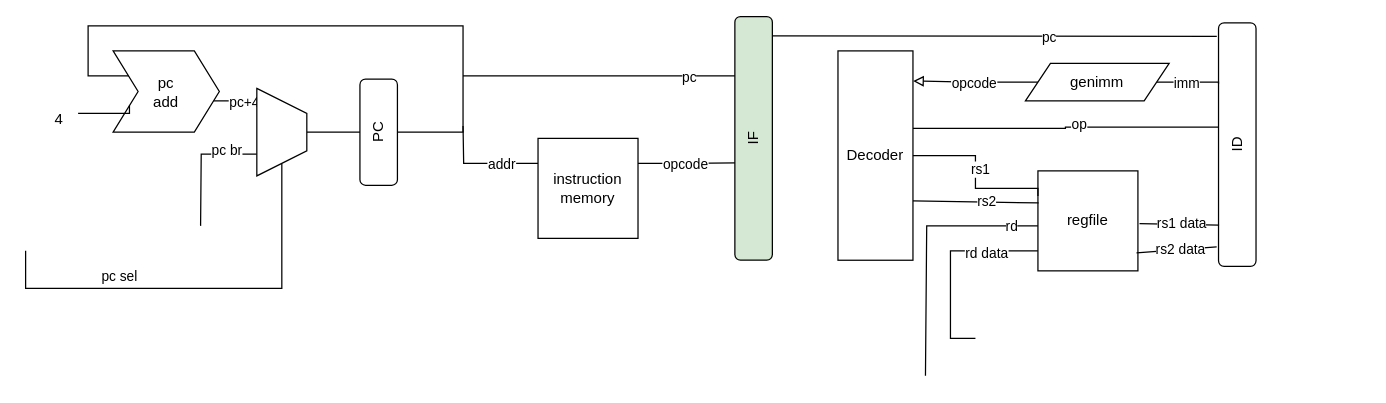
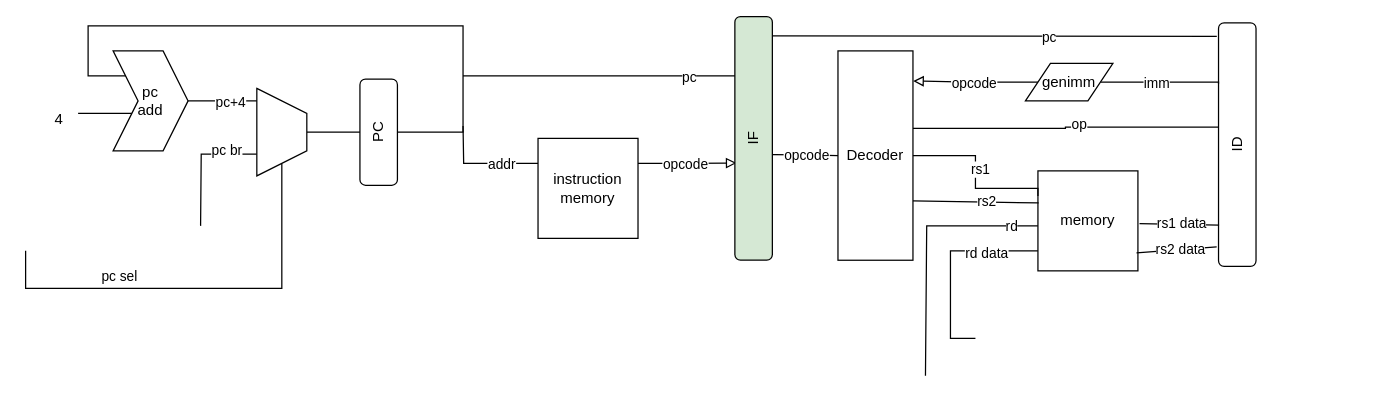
node "genimm": size 144x38 -> 88x38
node "pc add": size 106x81 -> 75x100
edge "IF" -- "Decoder": added, label "opcode"
edge "IF" -- "instruction memory": arrowhead none -> block
node "regfile": label "regfile" -> "memory"
